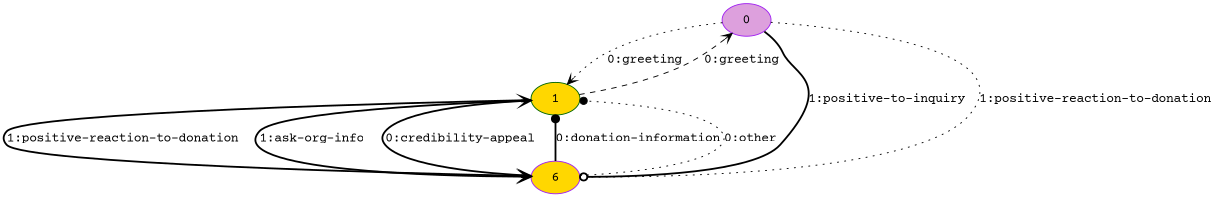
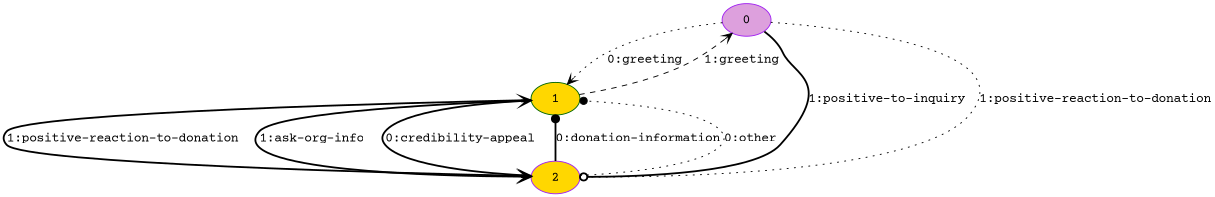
edge "1" -> "0": label "0:greeting" -> "1:greeting"
node "6": label "6" -> "2"
